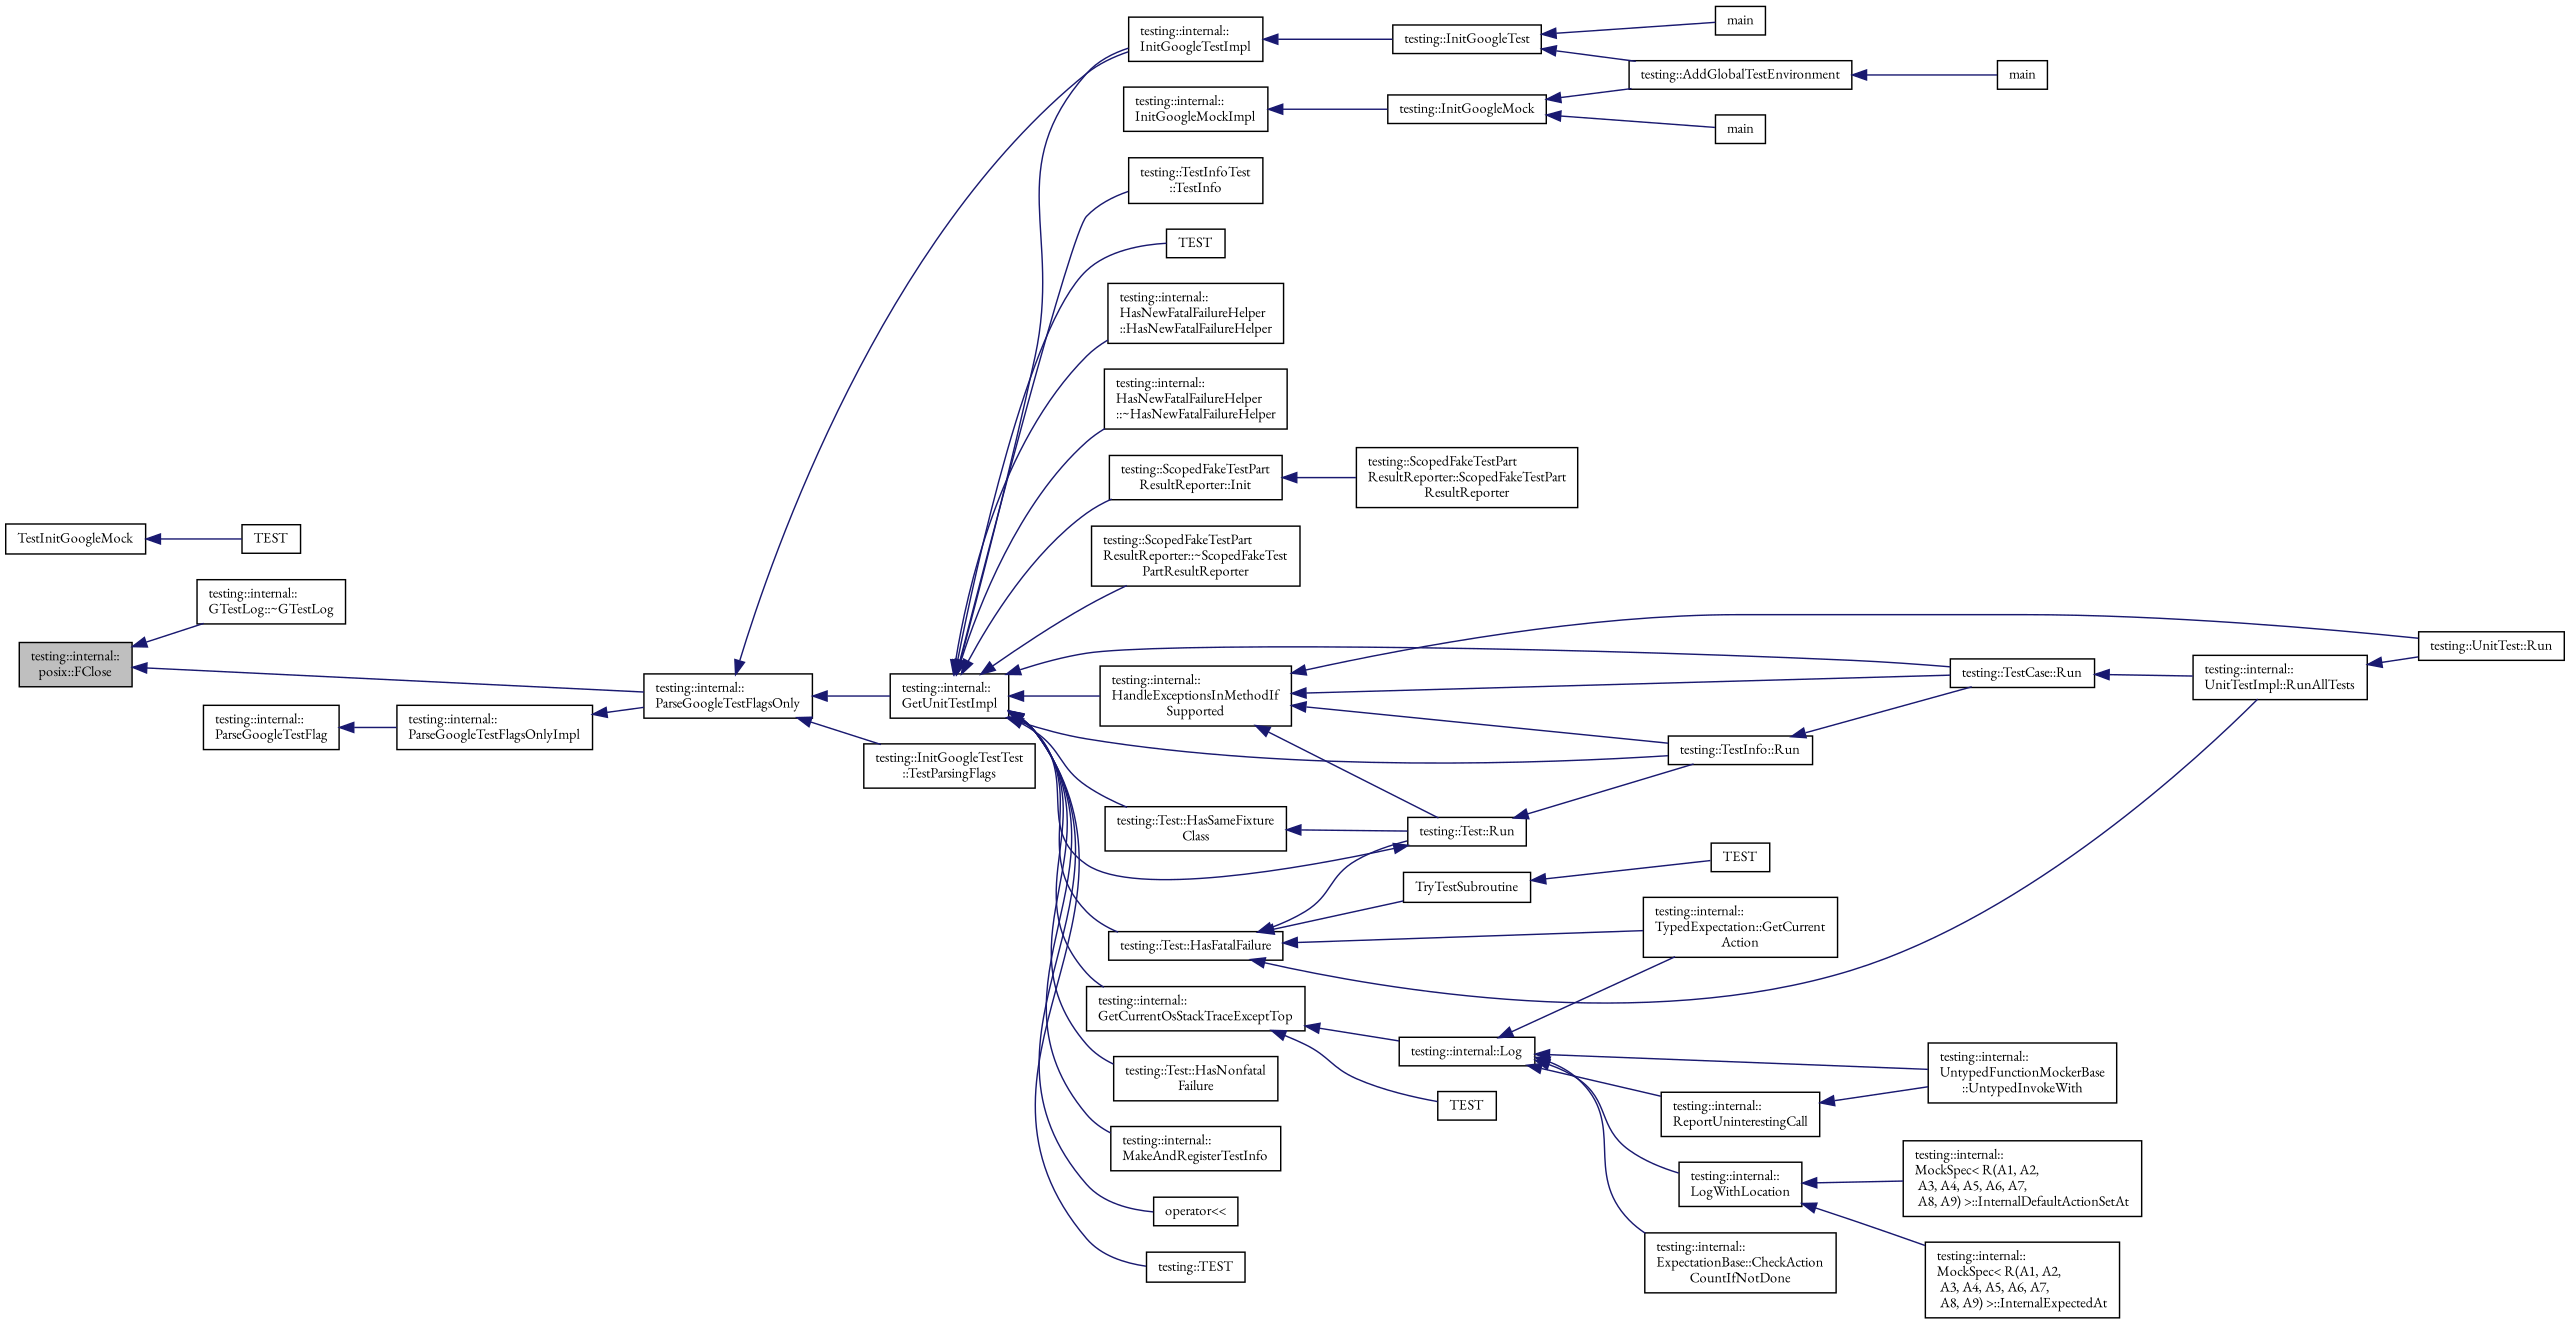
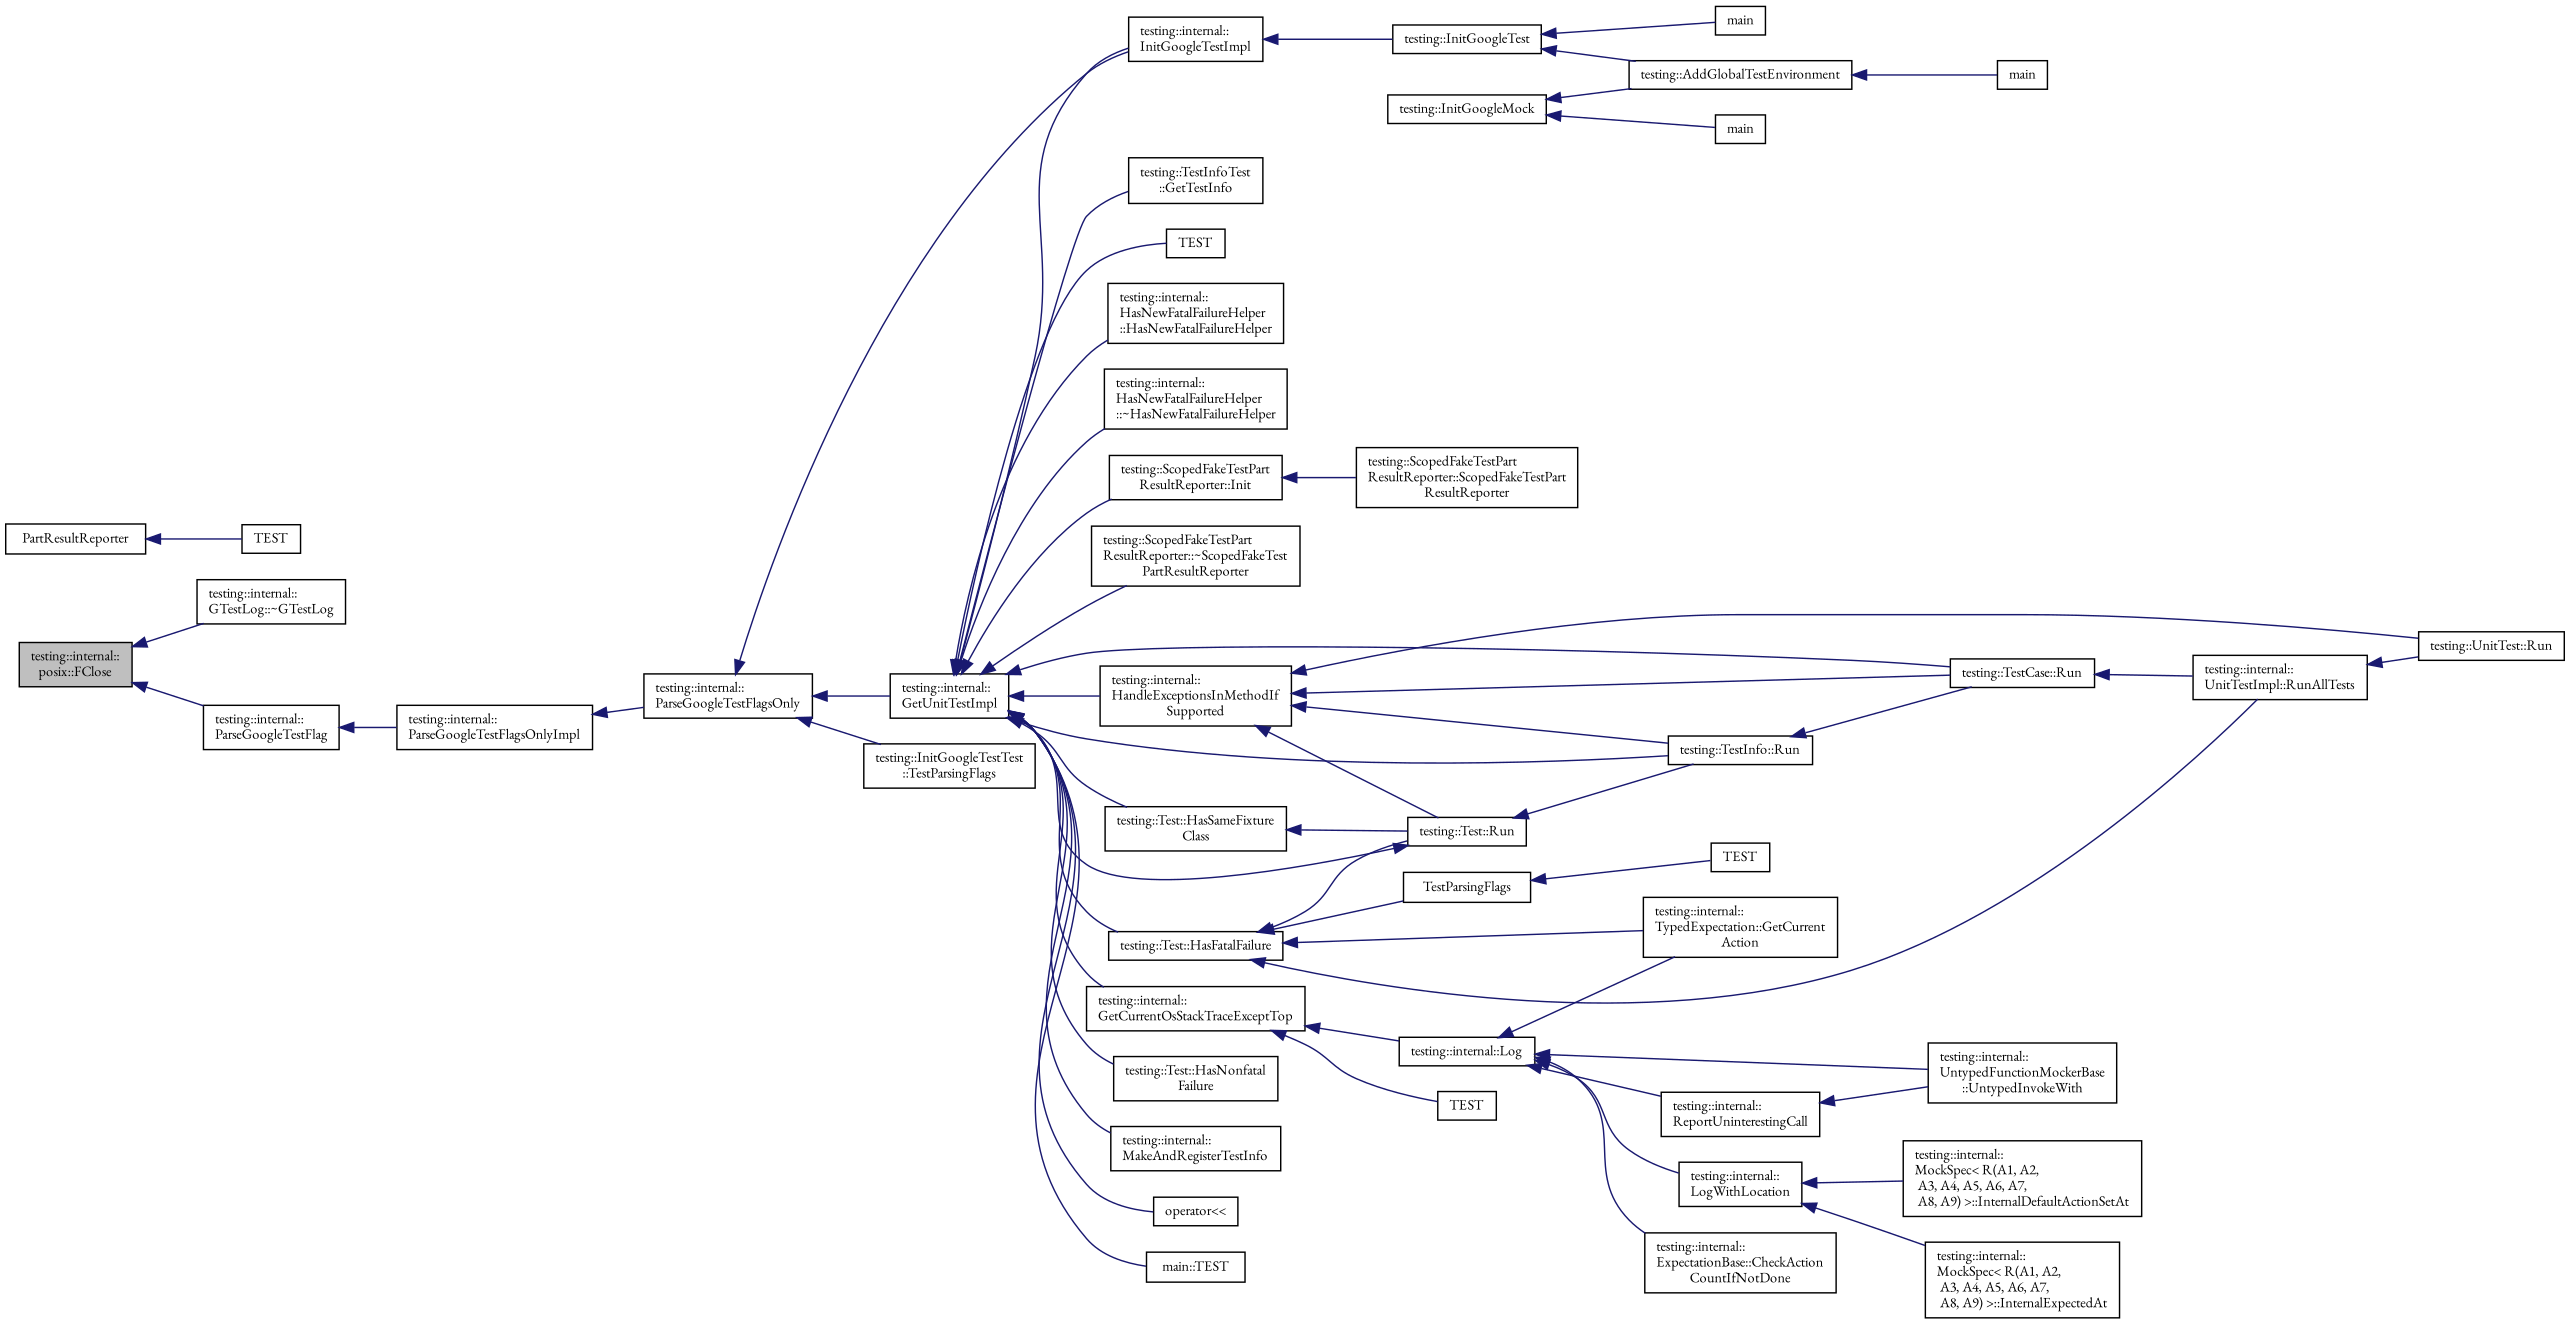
node "testing::internal:: InitGoogleMockImpl": removed
node "testing::TestInfoTest ::TestInfo": label "testing::TestInfoTest ::TestInfo" -> "testing::TestInfoTest ::GetTestInfo"
node "TestInitGoogleMock": label "TestInitGoogleMock" -> "PartResultReporter"
edge "testing::internal:: ParseGoogleTestFlagsOnly" -> "testing::internal:: posix::FClose": now "testing::internal:: ParseGoogleTestFlag" -> "testing::internal:: posix::FClose"
node "TryTestSubroutine": label "TryTestSubroutine" -> "TestParsingFlags"
node "testing::TEST": label "testing::TEST" -> "main::TEST"
